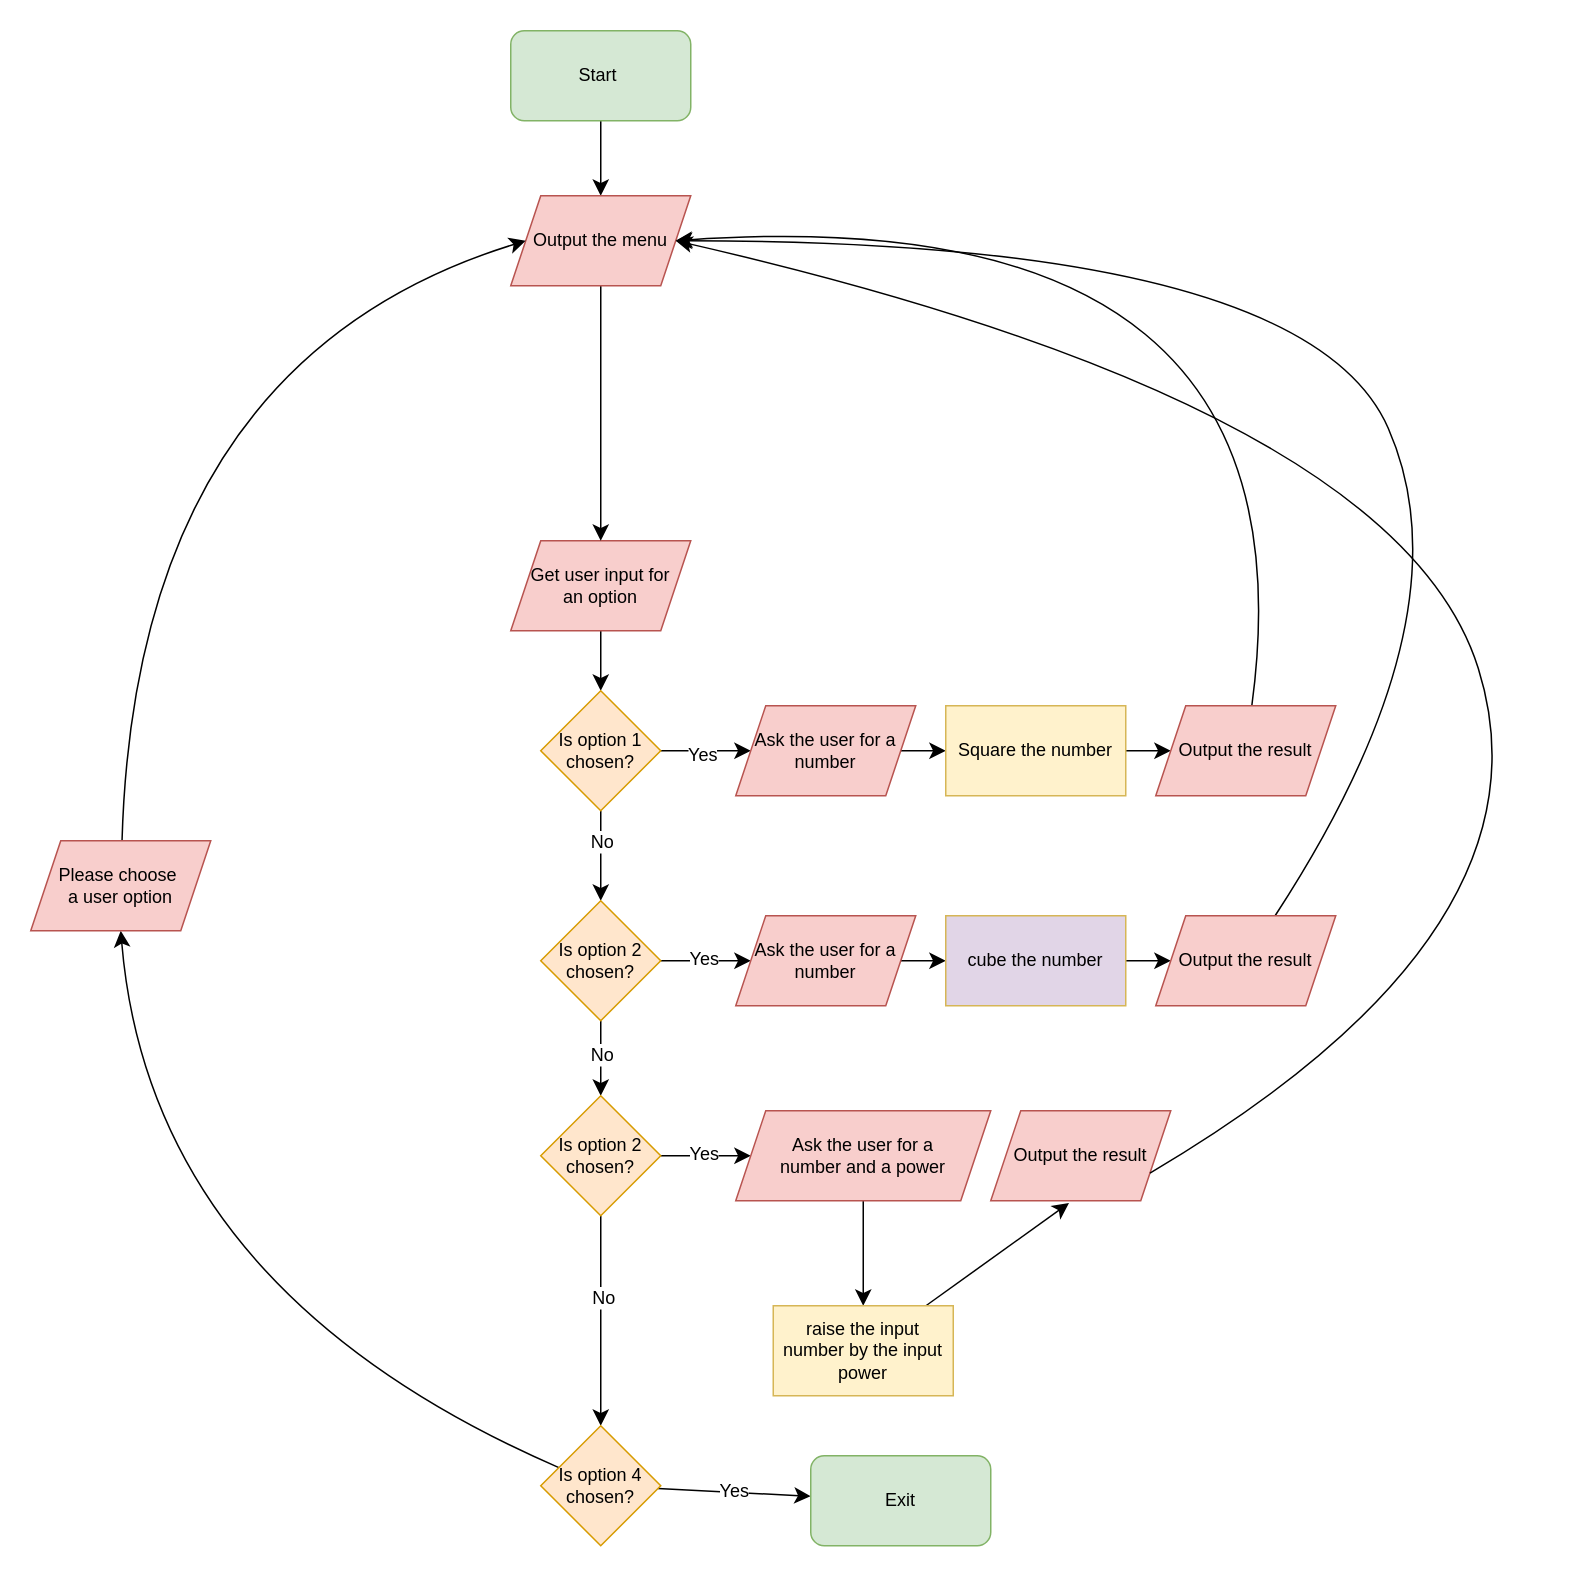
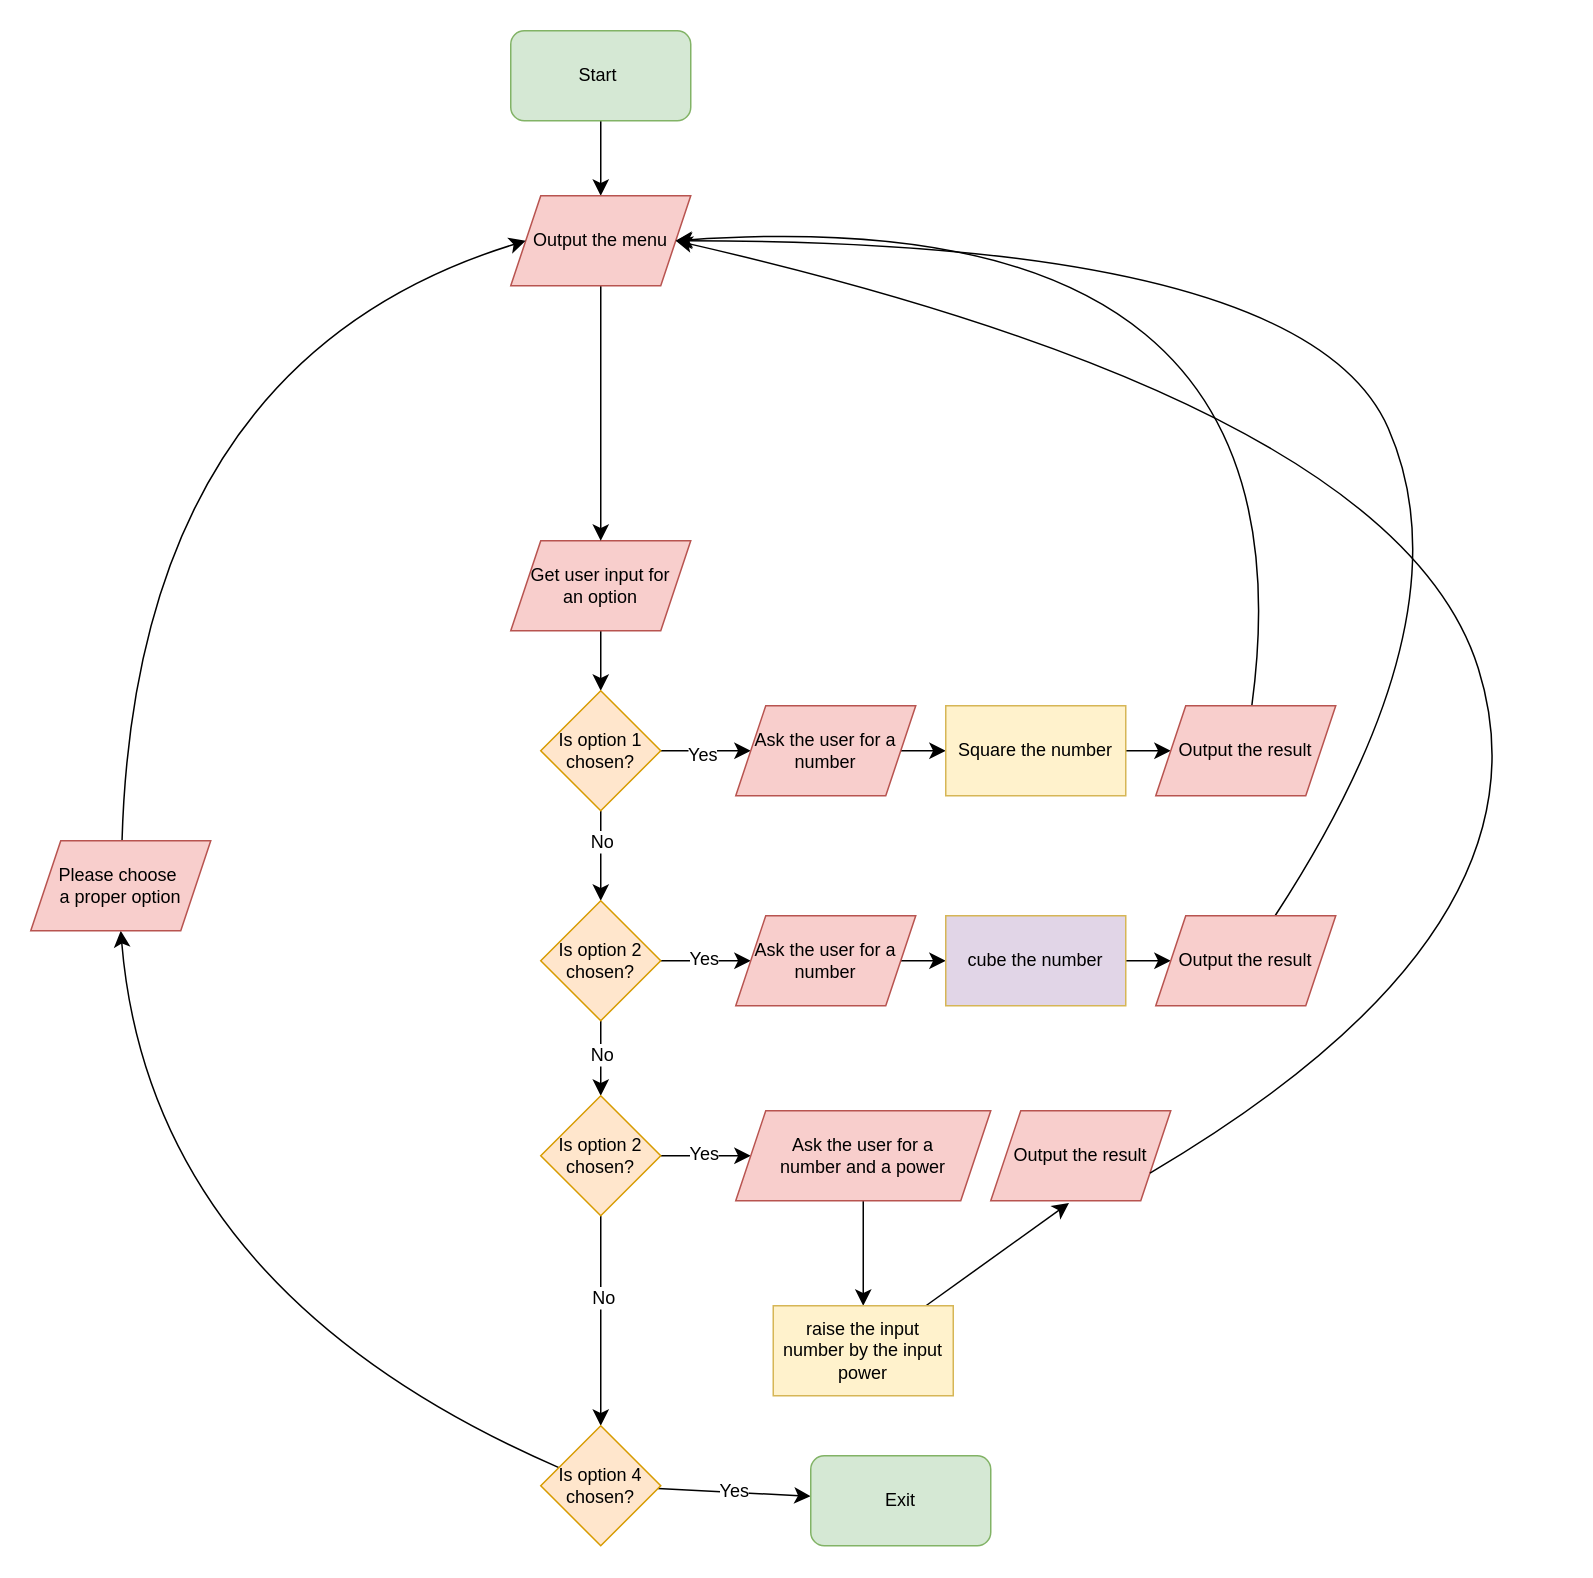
node "Please choose a user option": label "Please choose a user option" -> "Please choose a proper option"
